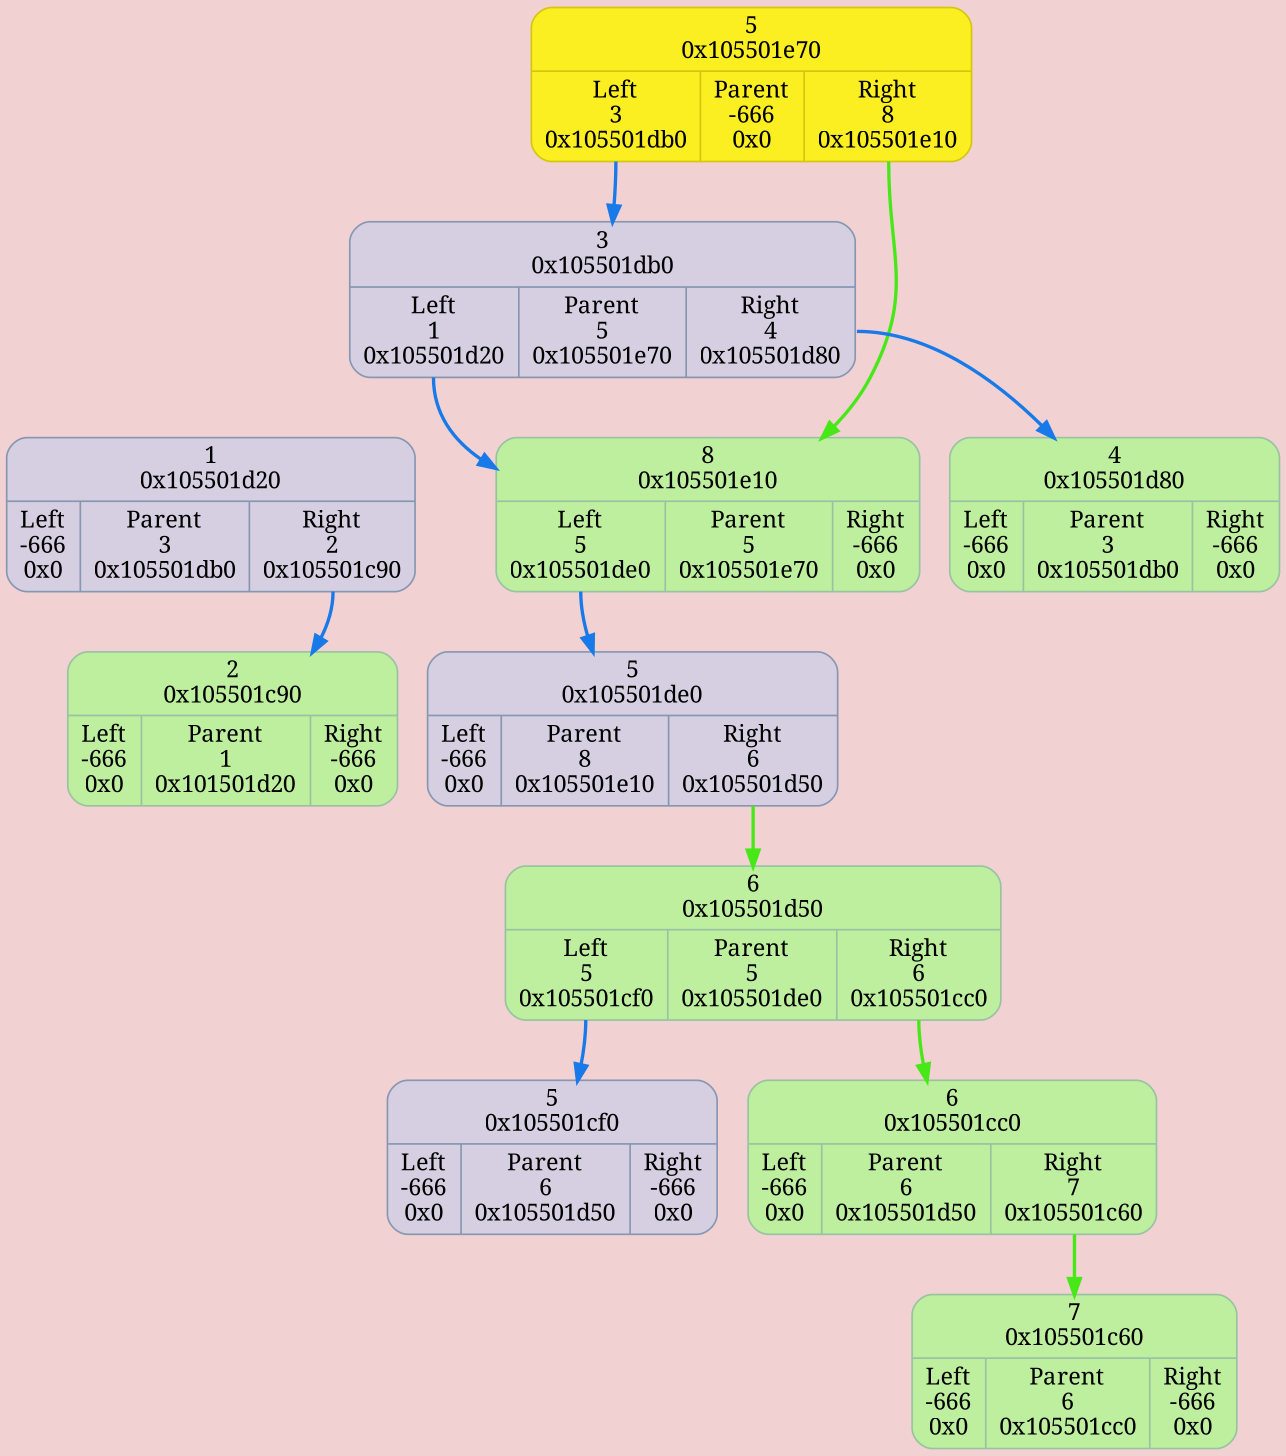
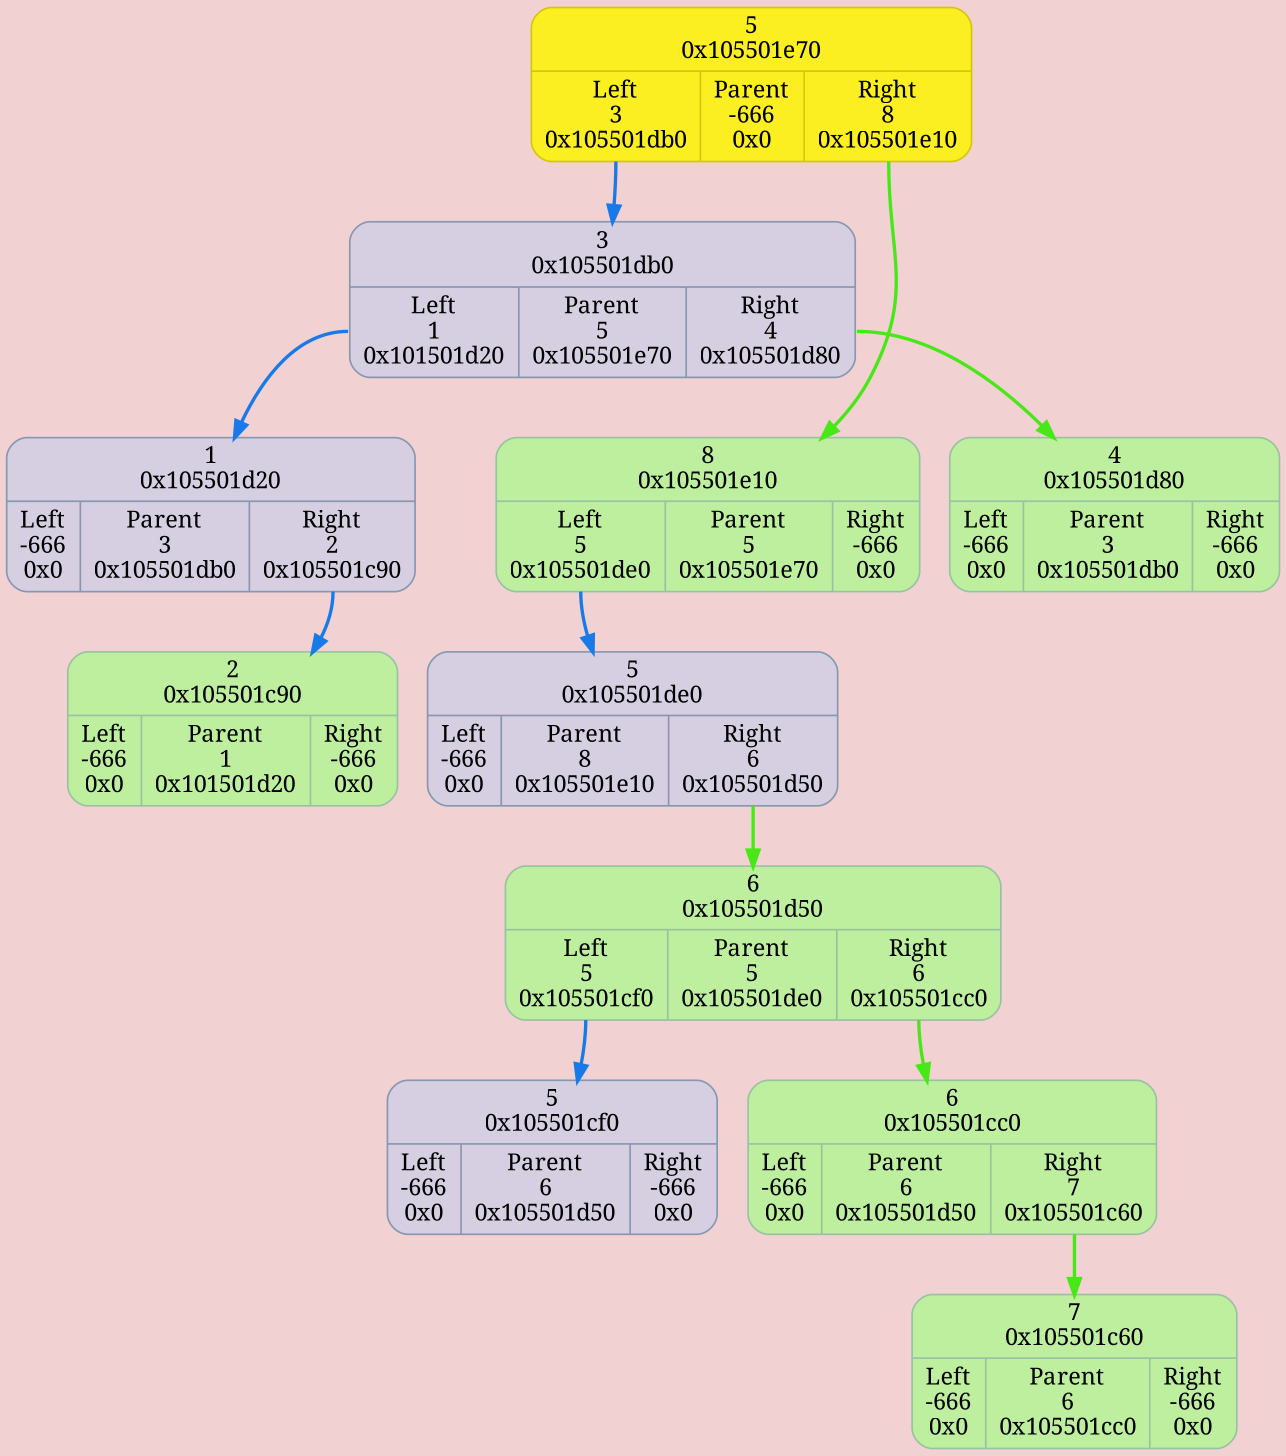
node "3": text "0x105501d20" -> "0x101501d20"
edge "3" -> "4": color #187ae8 -> #48e818
edge "3" -> "8": now "3" -> "1"
